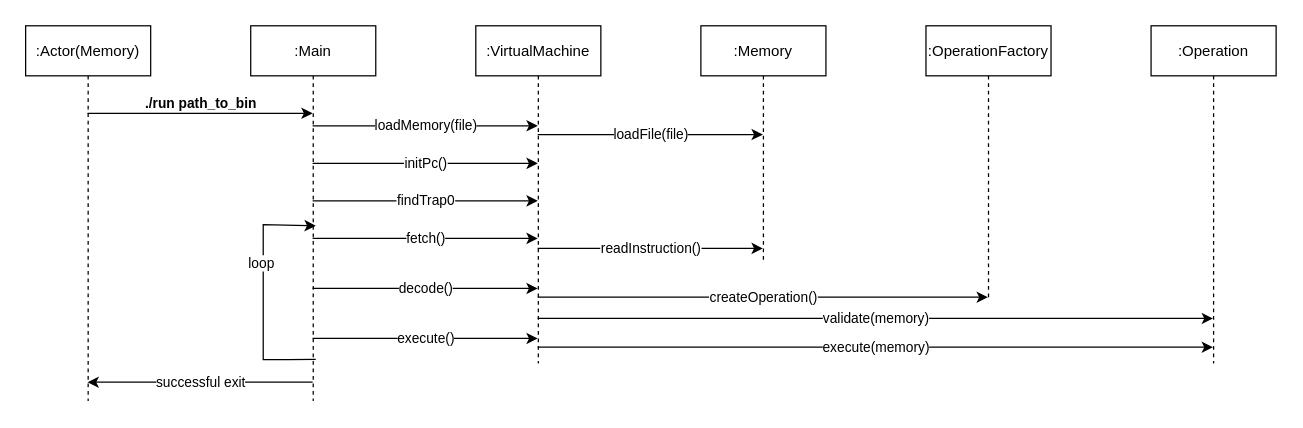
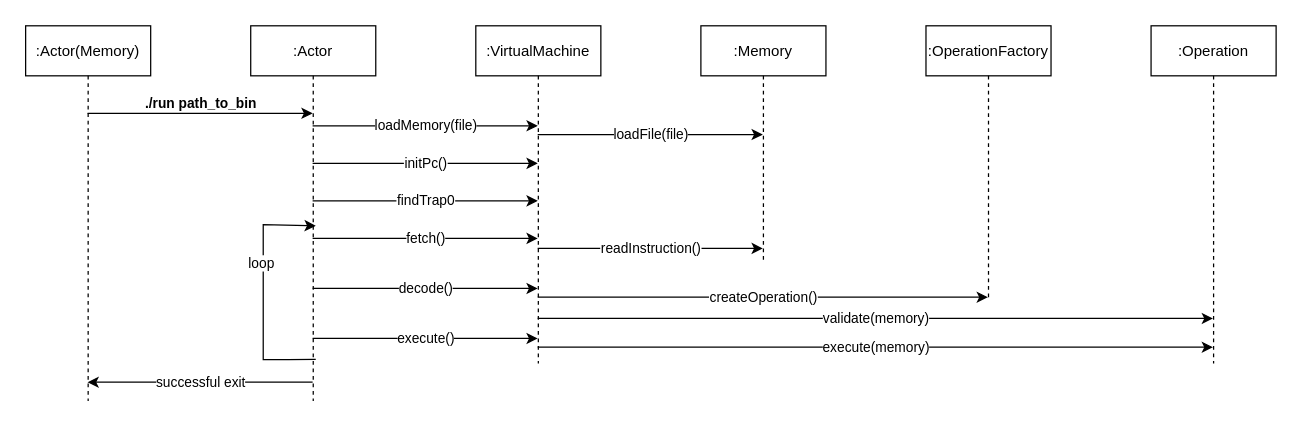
node ":Main": label ":Main" -> ":Actor"
